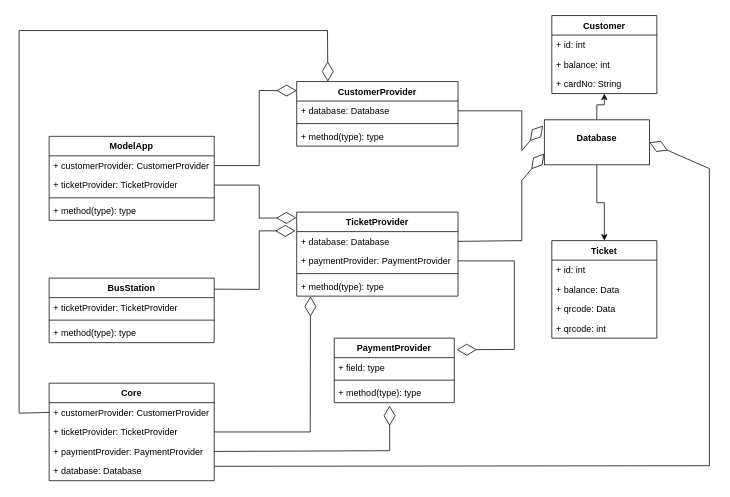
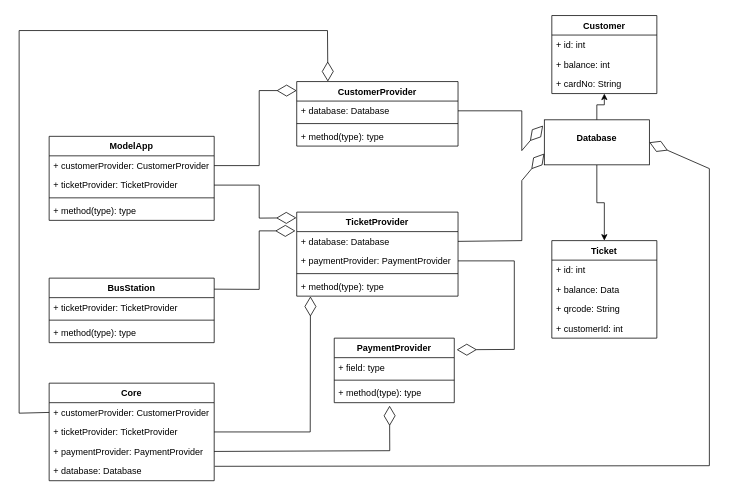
node "+ qrcode: Data": label "+ qrcode: Data" -> "+ qrcode: String"
node "+ qrcode: int": label "+ qrcode: int" -> "+ customerId: int"
